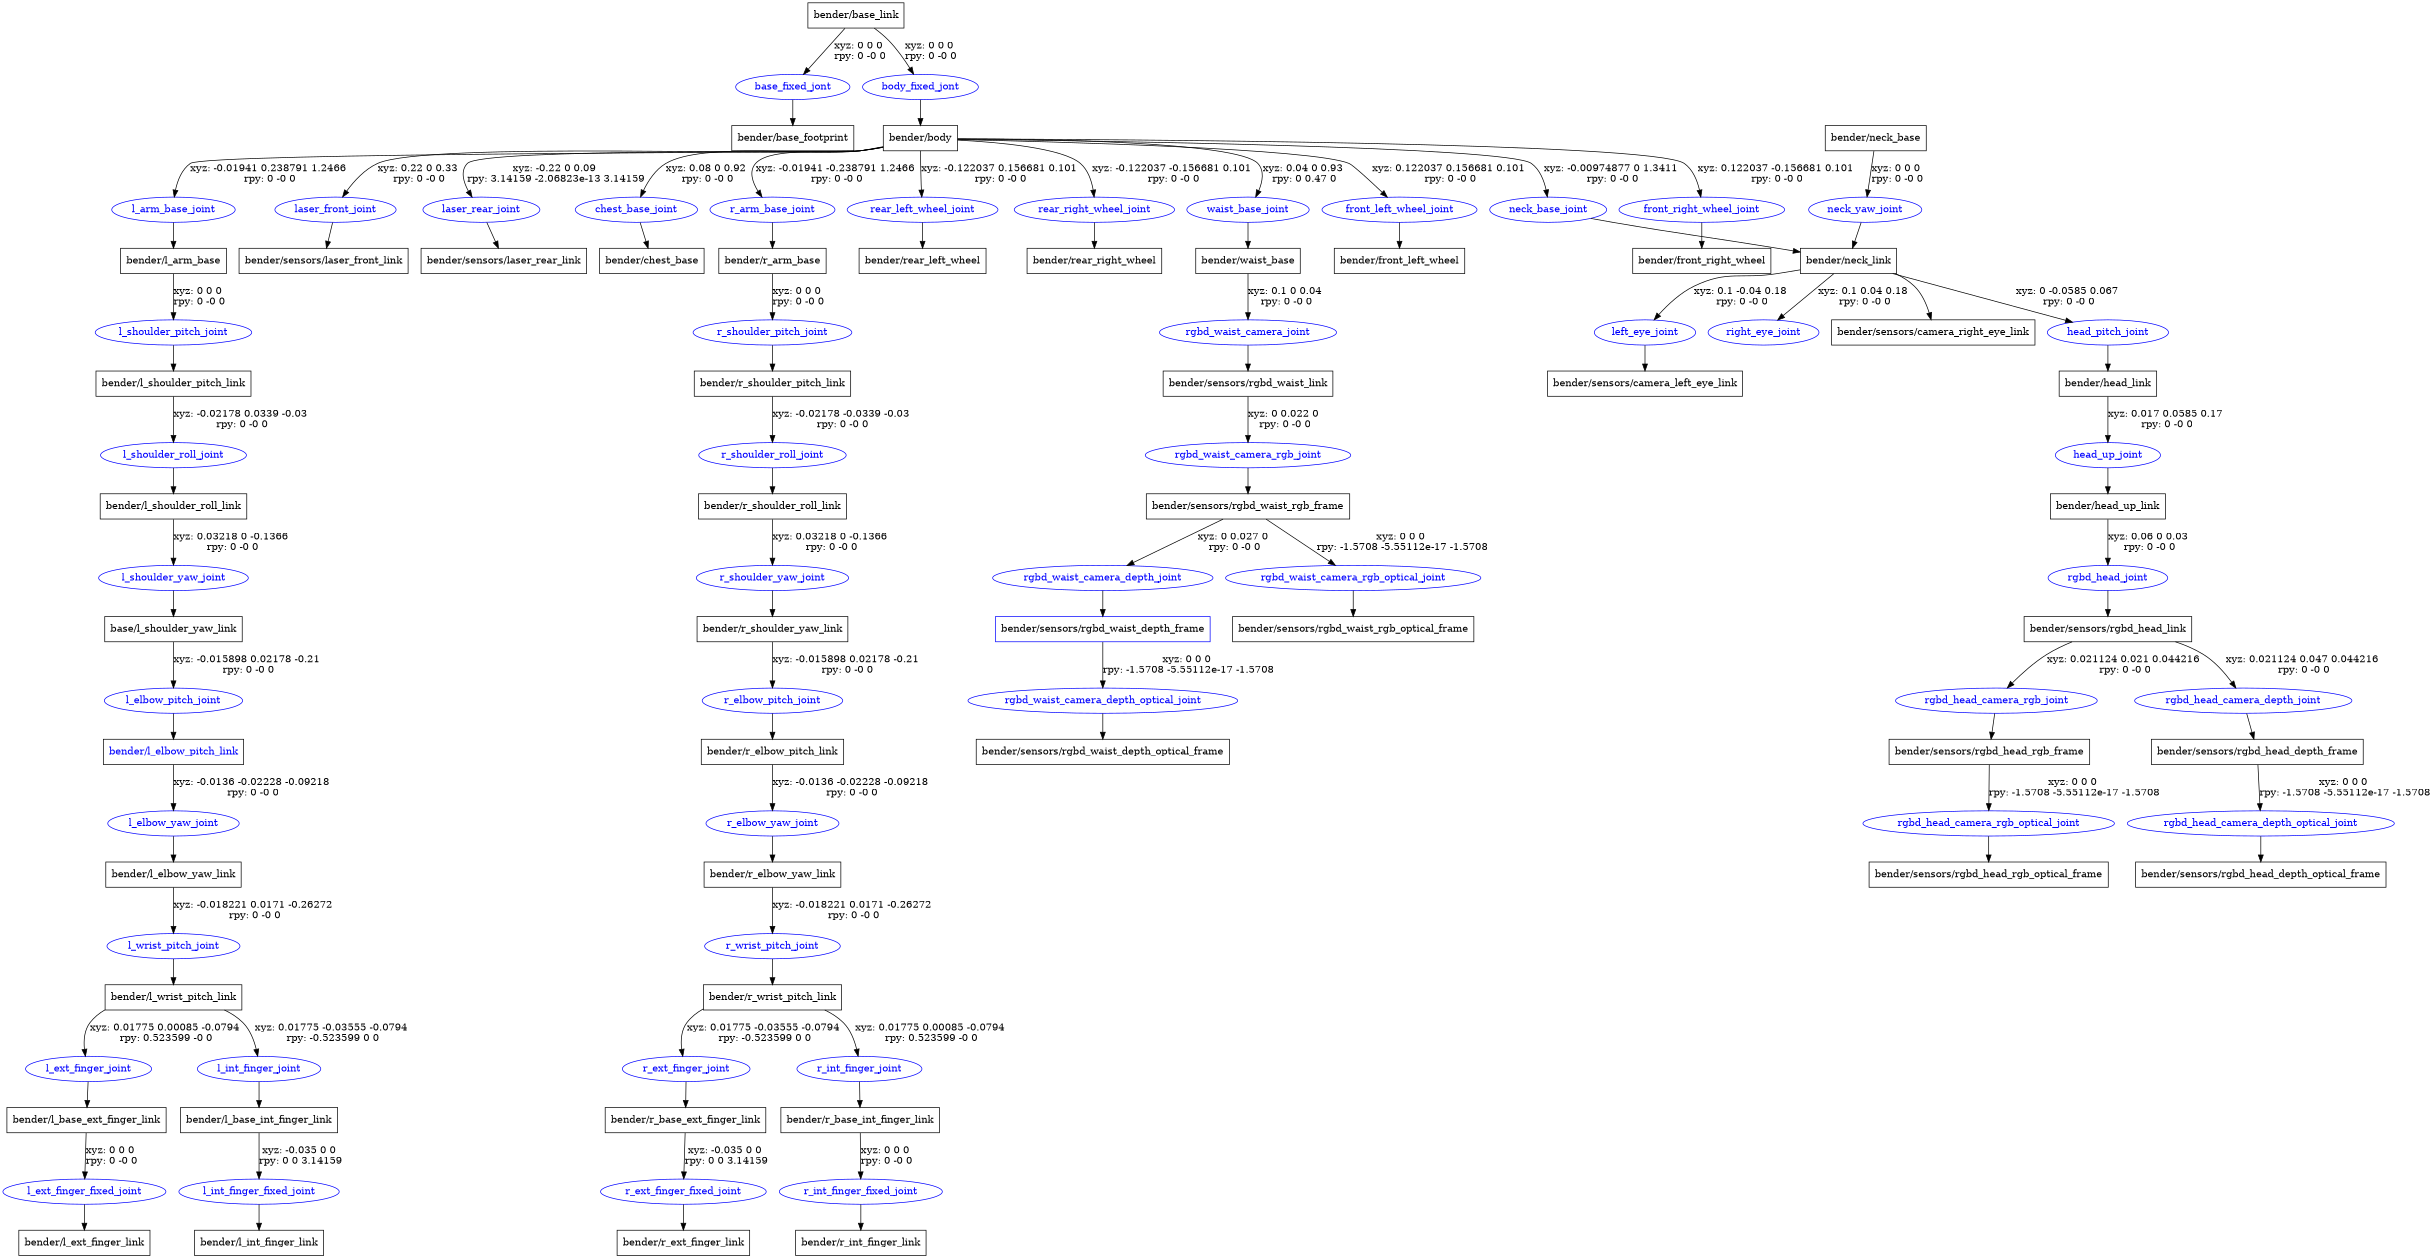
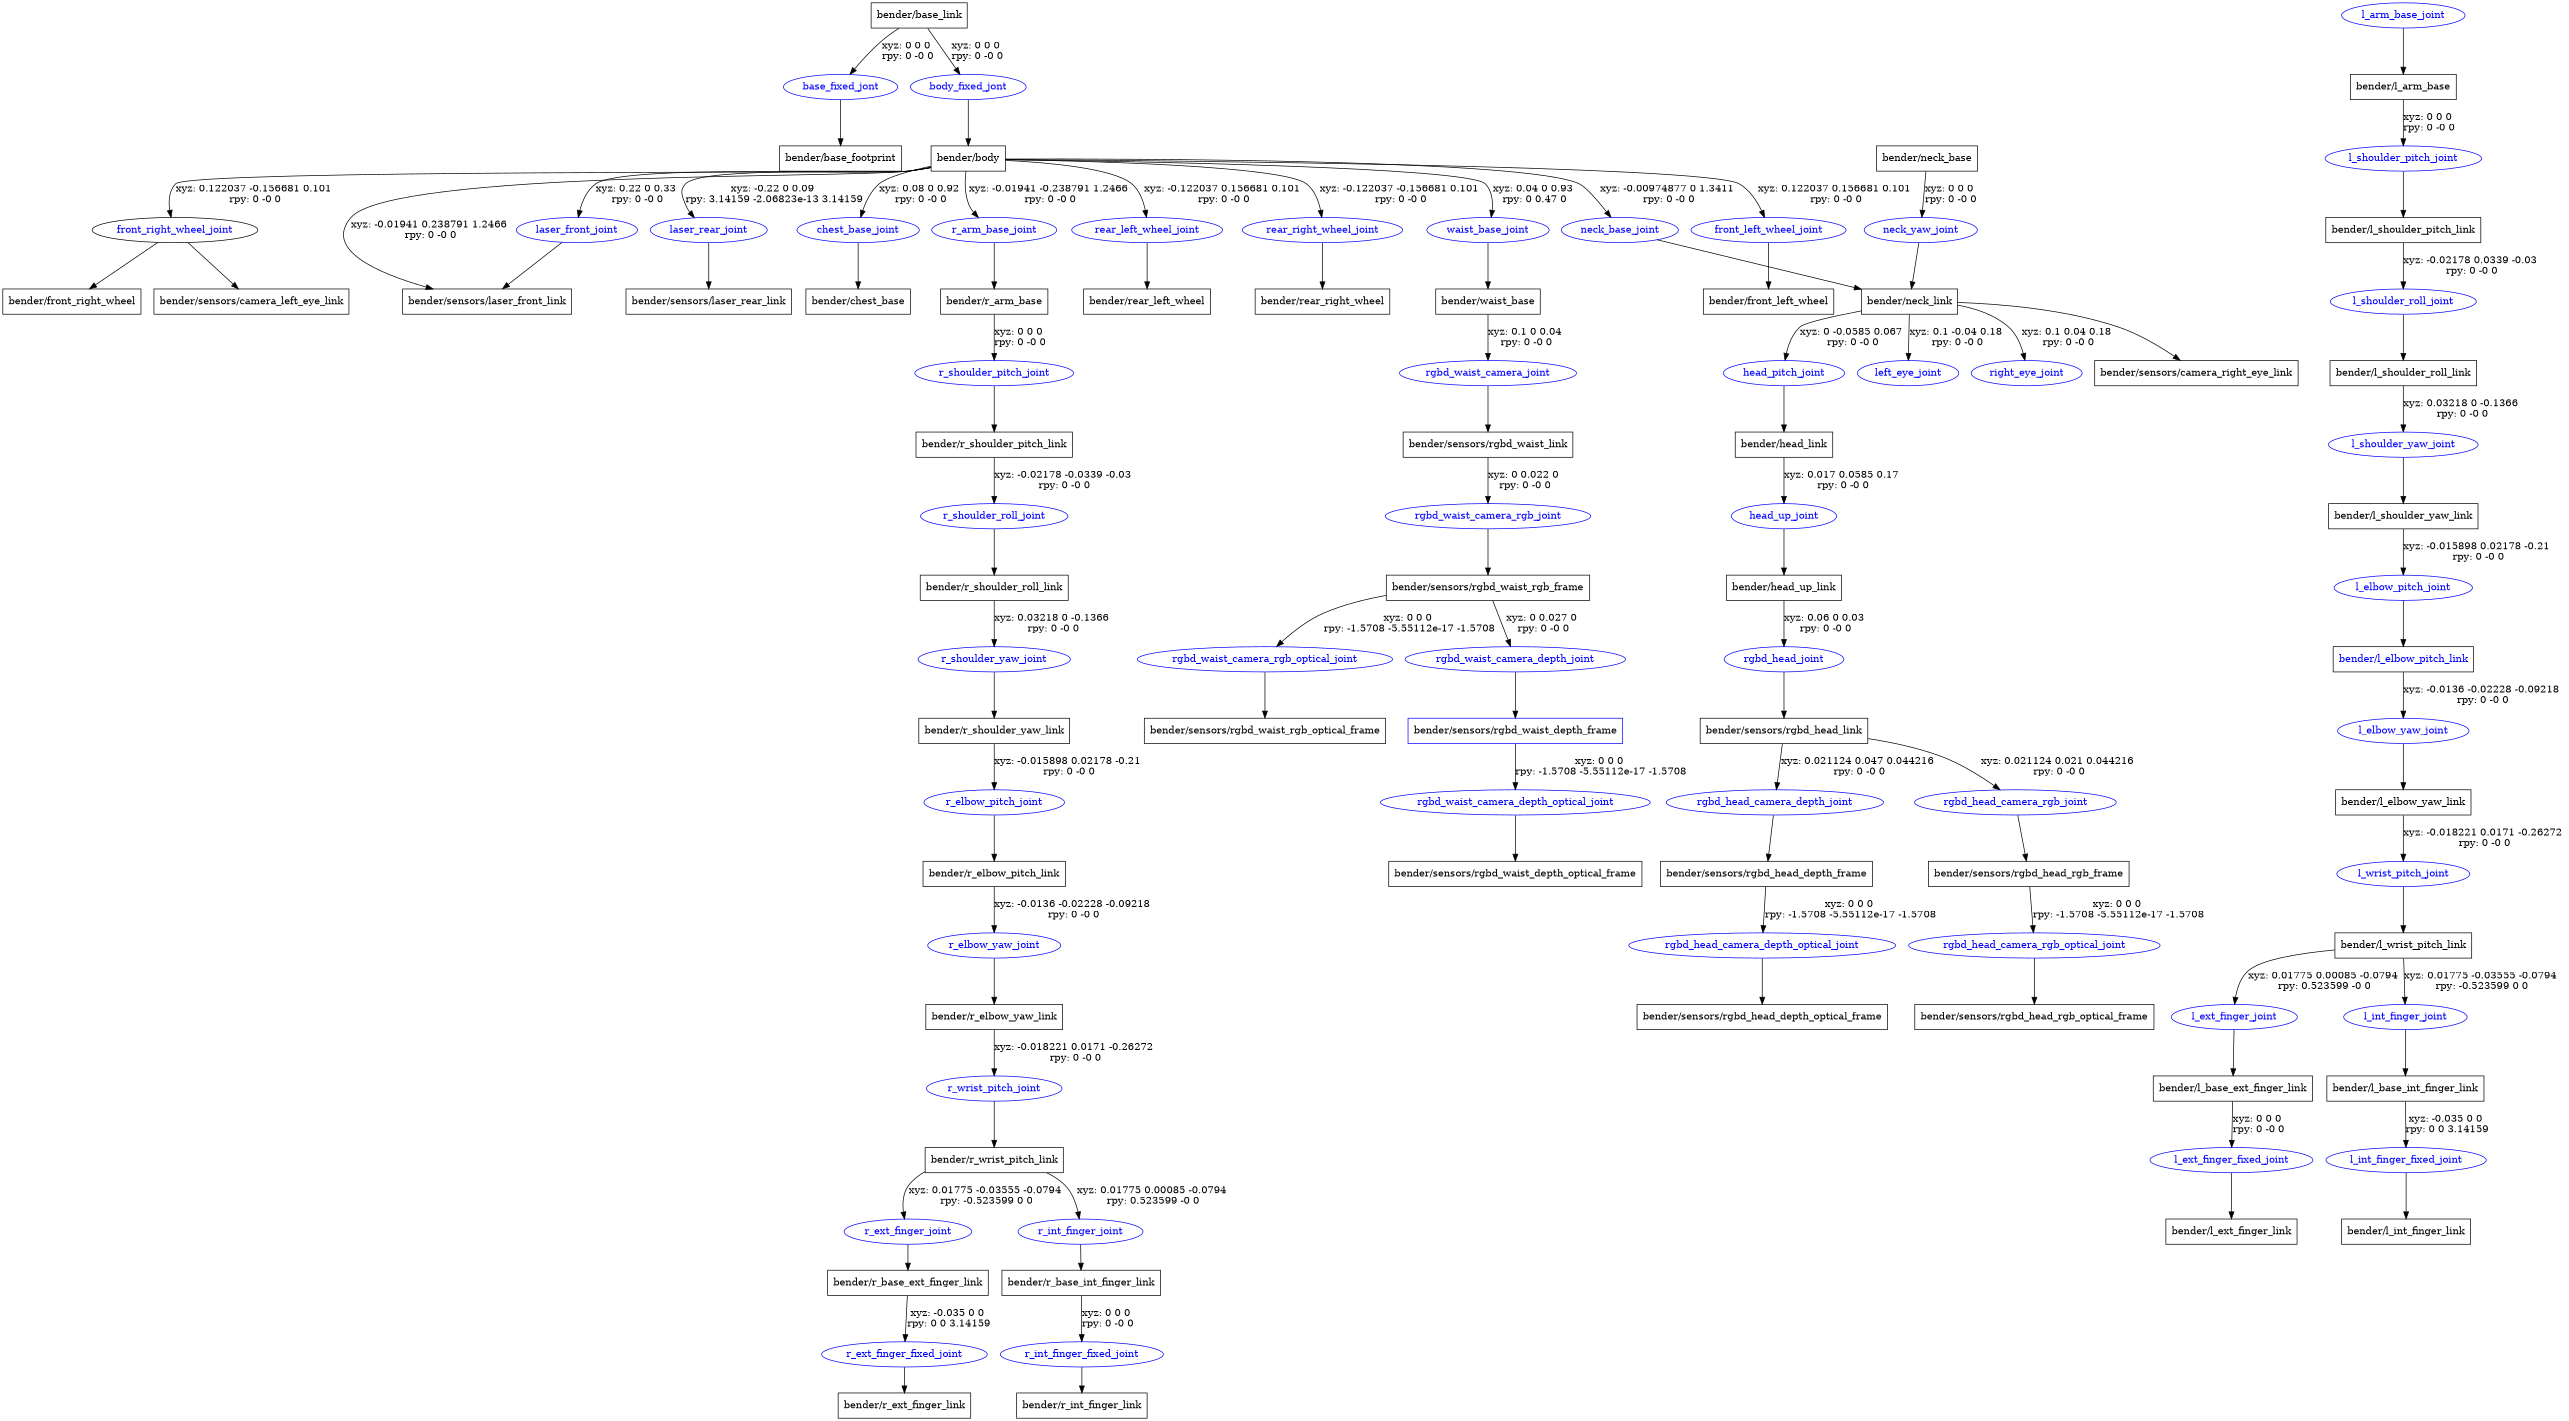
edge "bender/body" -> "l_arm_base_joint": now "bender/body" -> "bender/sensors/laser_front_link"
node "front_right_wheel_joint": color blue -> black
edge "left_eye_joint" -> "bender/sensors/camera_left_eye_link": now "front_right_wheel_joint" -> "bender/sensors/camera_left_eye_link"
node "base/l_shoulder_yaw_link": label "base/l_shoulder_yaw_link" -> "bender/l_shoulder_yaw_link"
